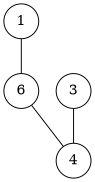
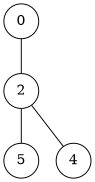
node "1": label "1" -> "0"
node "6": label "6" -> "2"
node "3": removed
node "5": added
